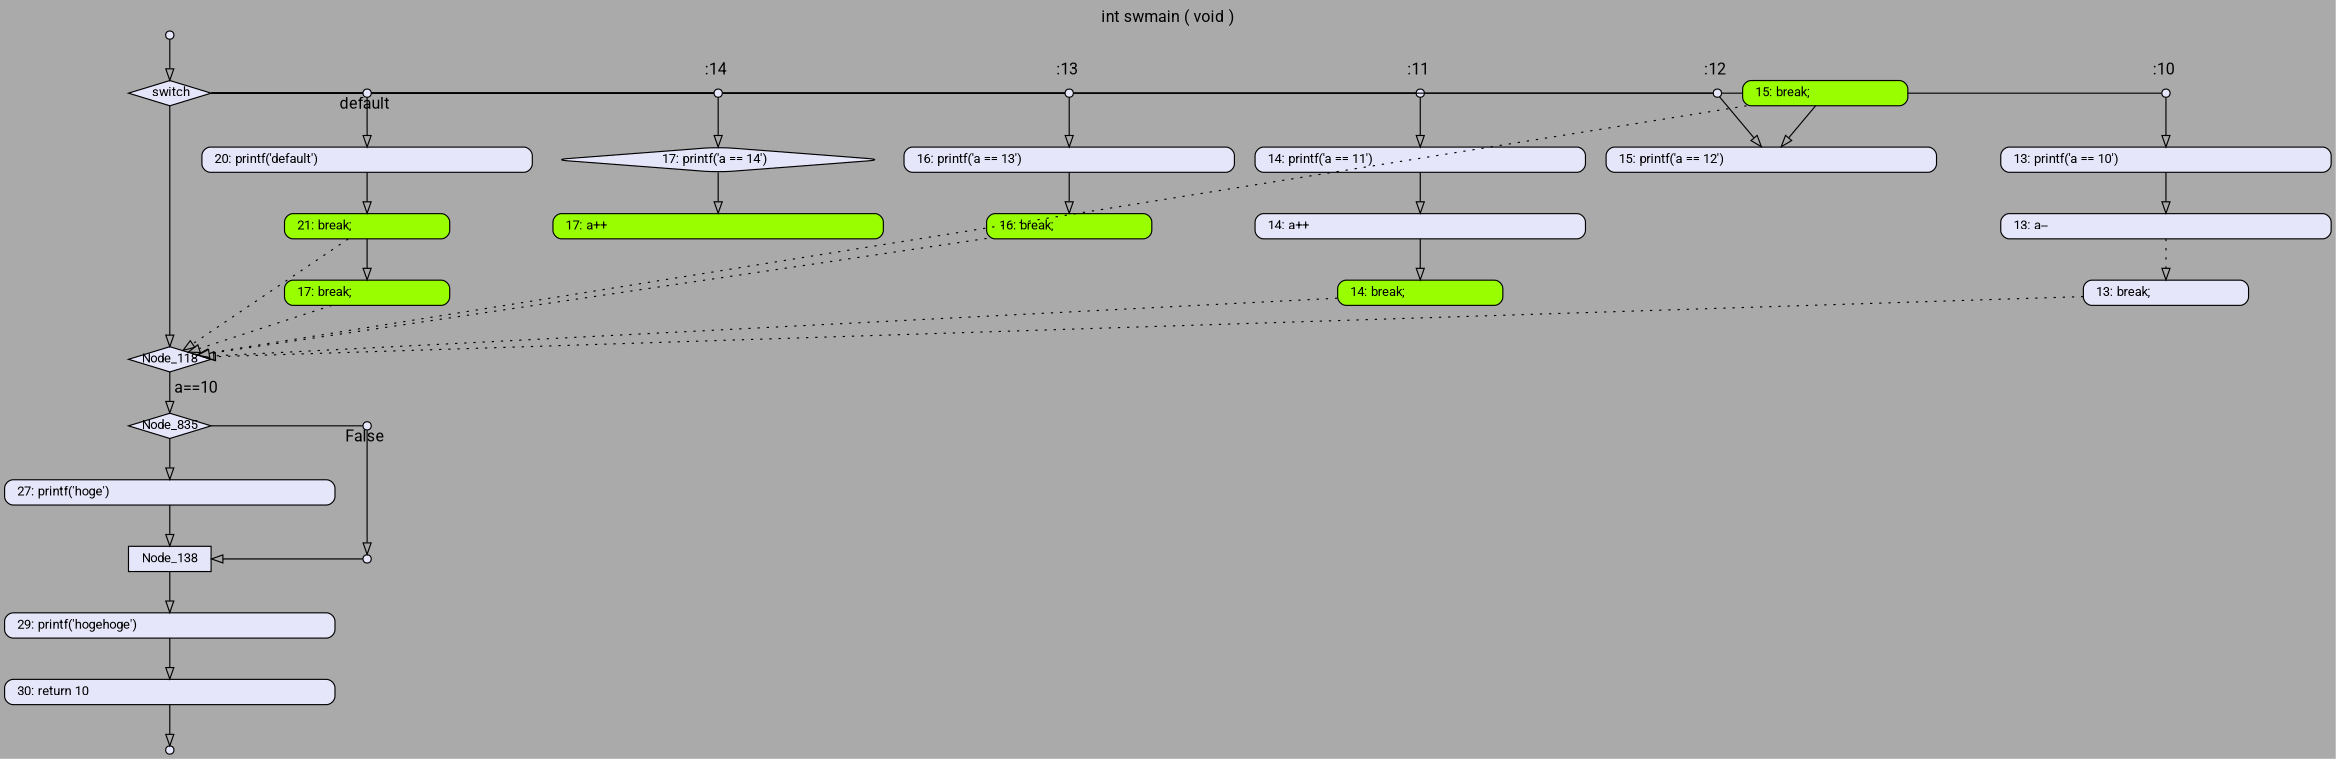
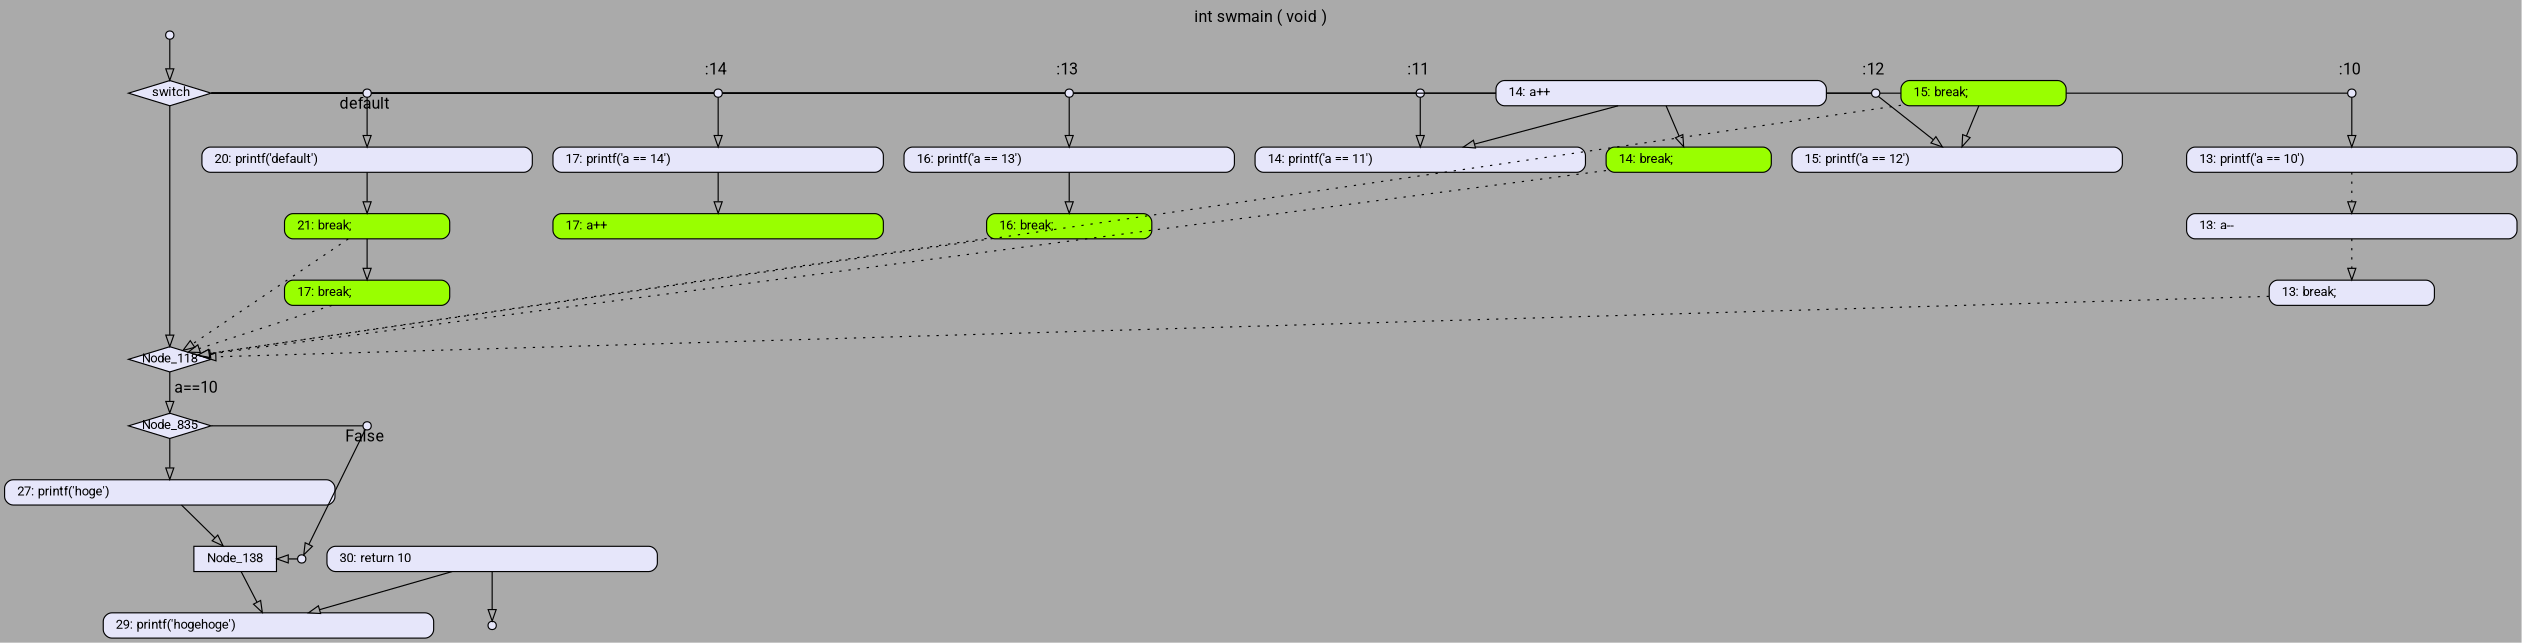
node "17: printf('a == 14')": shape diamond -> box
edge "14: printf('a == 11')" -> "14: a++": reversed
edge "13: printf('a == 10')" -> "13: a--": style solid -> dotted
edge "29: printf('hogehoge')" -> "30: return 10": reversed
